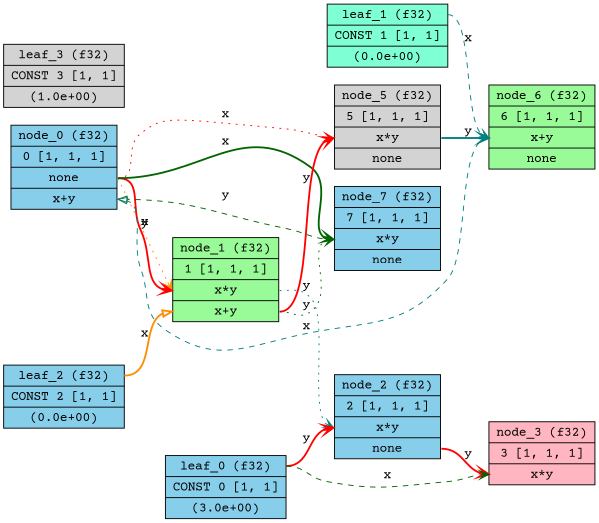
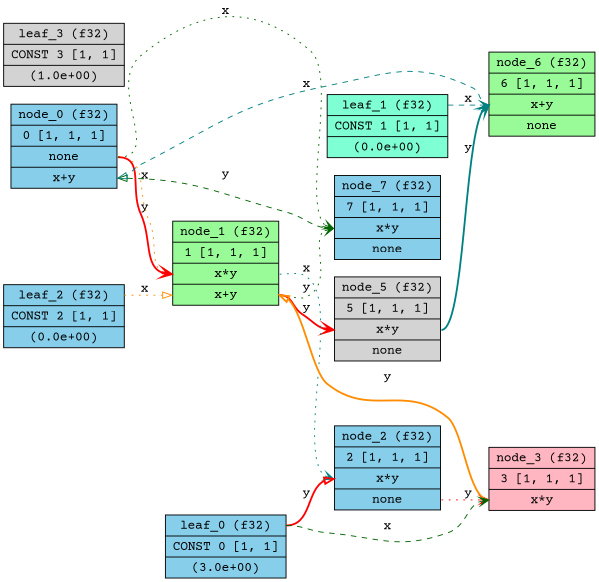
edge "node_0 (f32)" -> "node_5 (f32)": removed, label "x"
edge "node_0 (f32)" -> "node_7 (f32)": style bold -> dotted
edge "node_1 (f32)" -> "node_2 (f32)": label "y" -> "x"
edge "leaf_2 (f32)" -> "node_1 (f32)": style bold -> dotted
edge "node_3 (f32)" -> "node_1 (f32)": added, label "y"
edge "leaf_0 (f32)" -> "node_2 (f32)": arrowhead vee -> empty
edge "node_2 (f32)" -> "node_3 (f32)": style bold -> dotted
